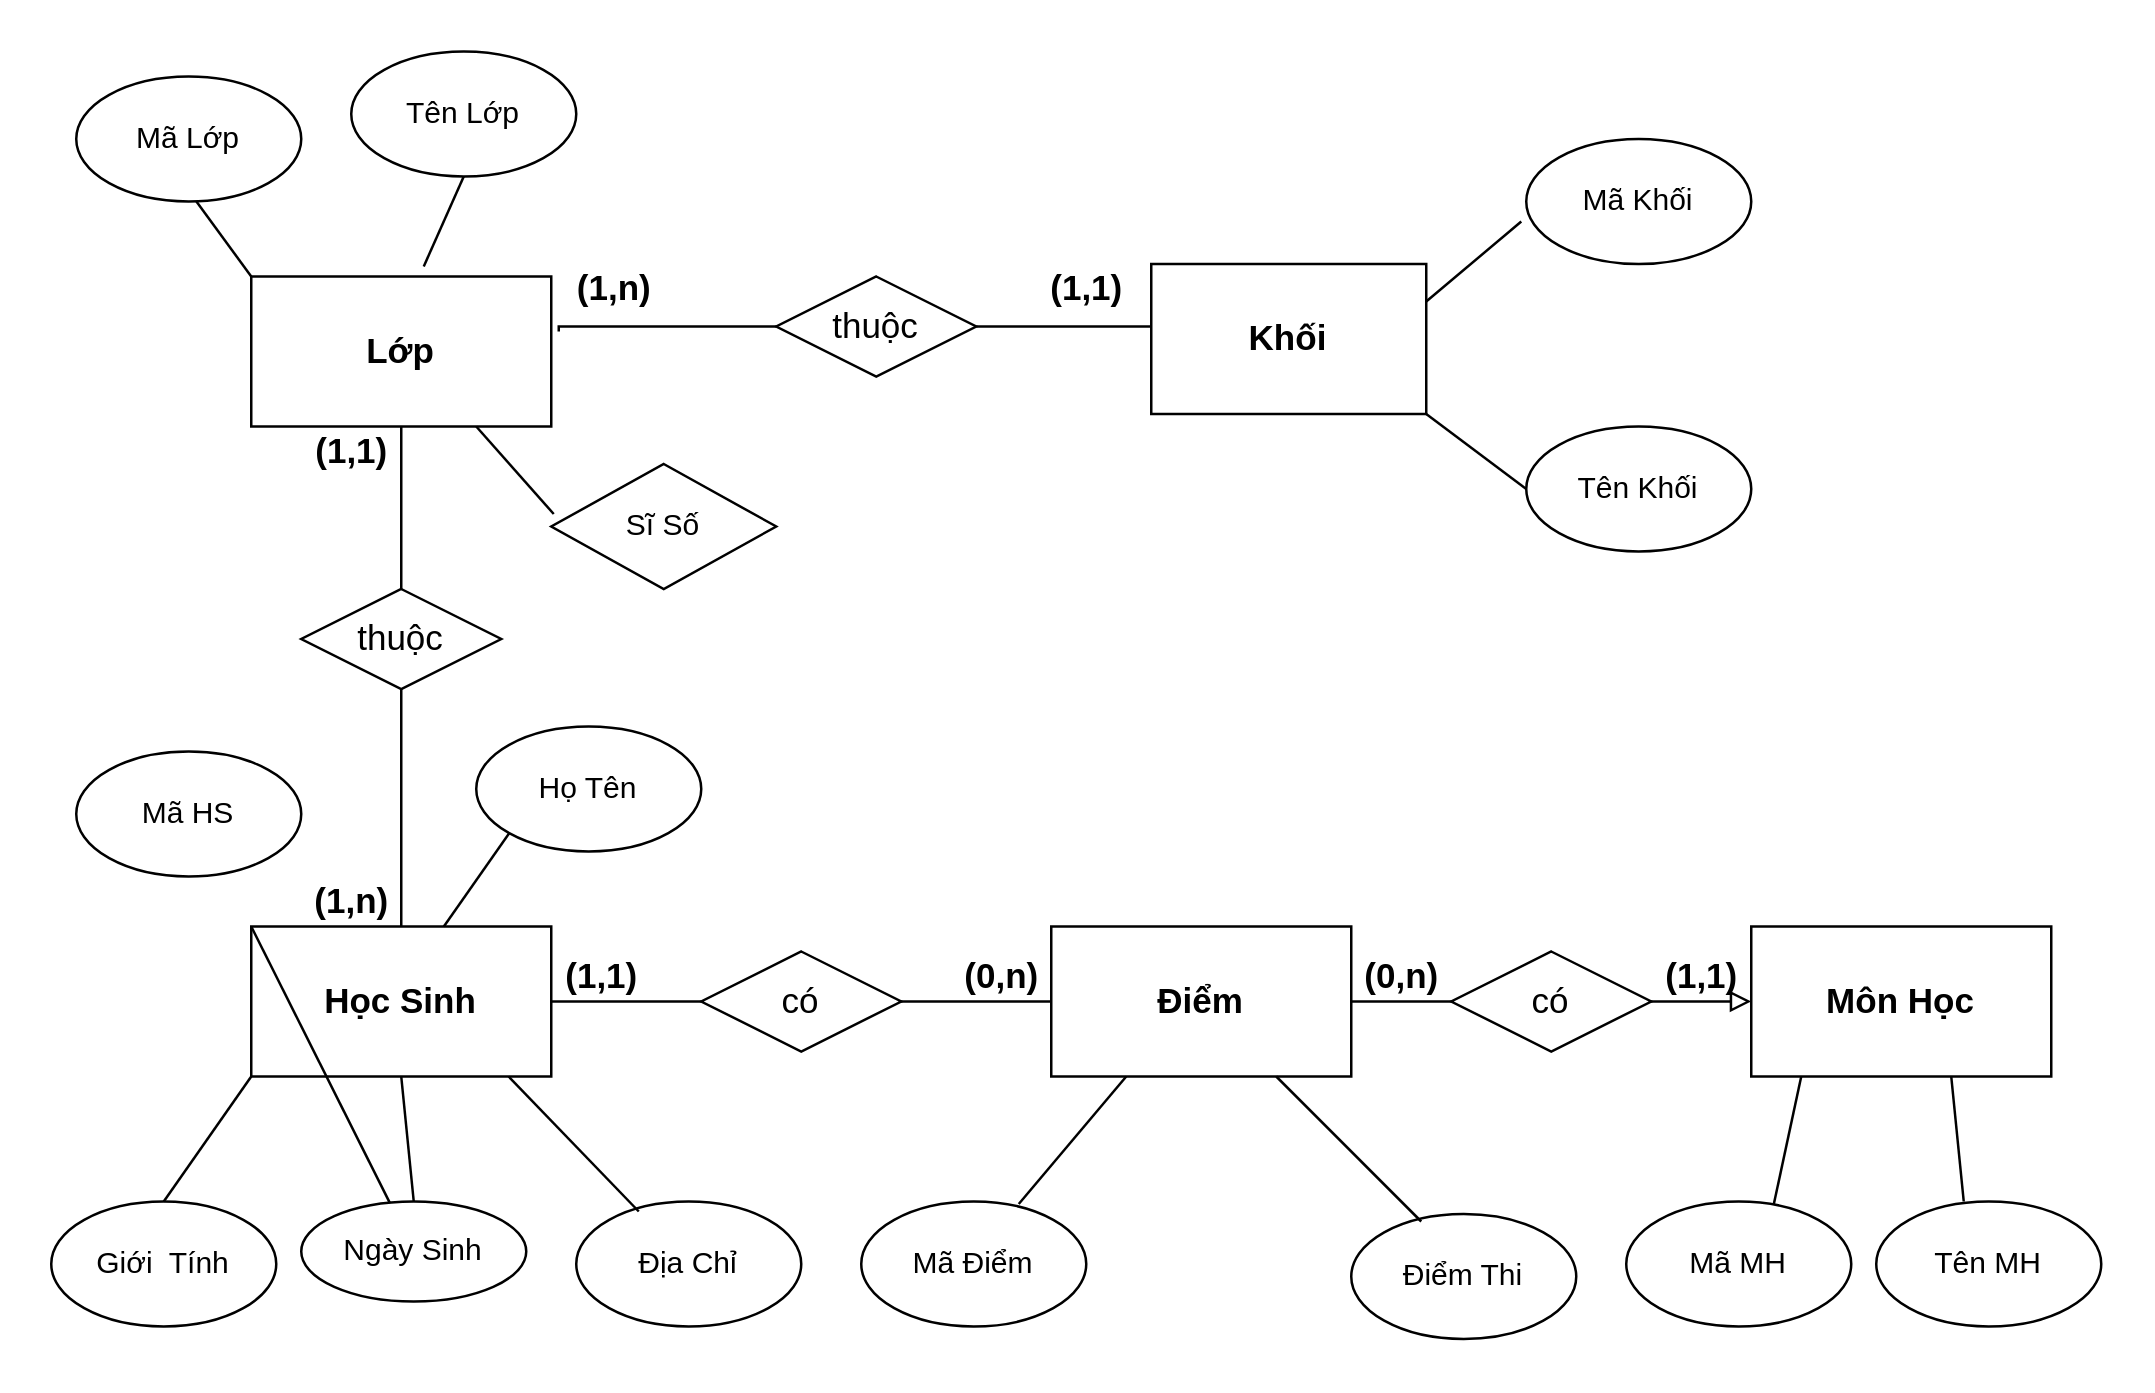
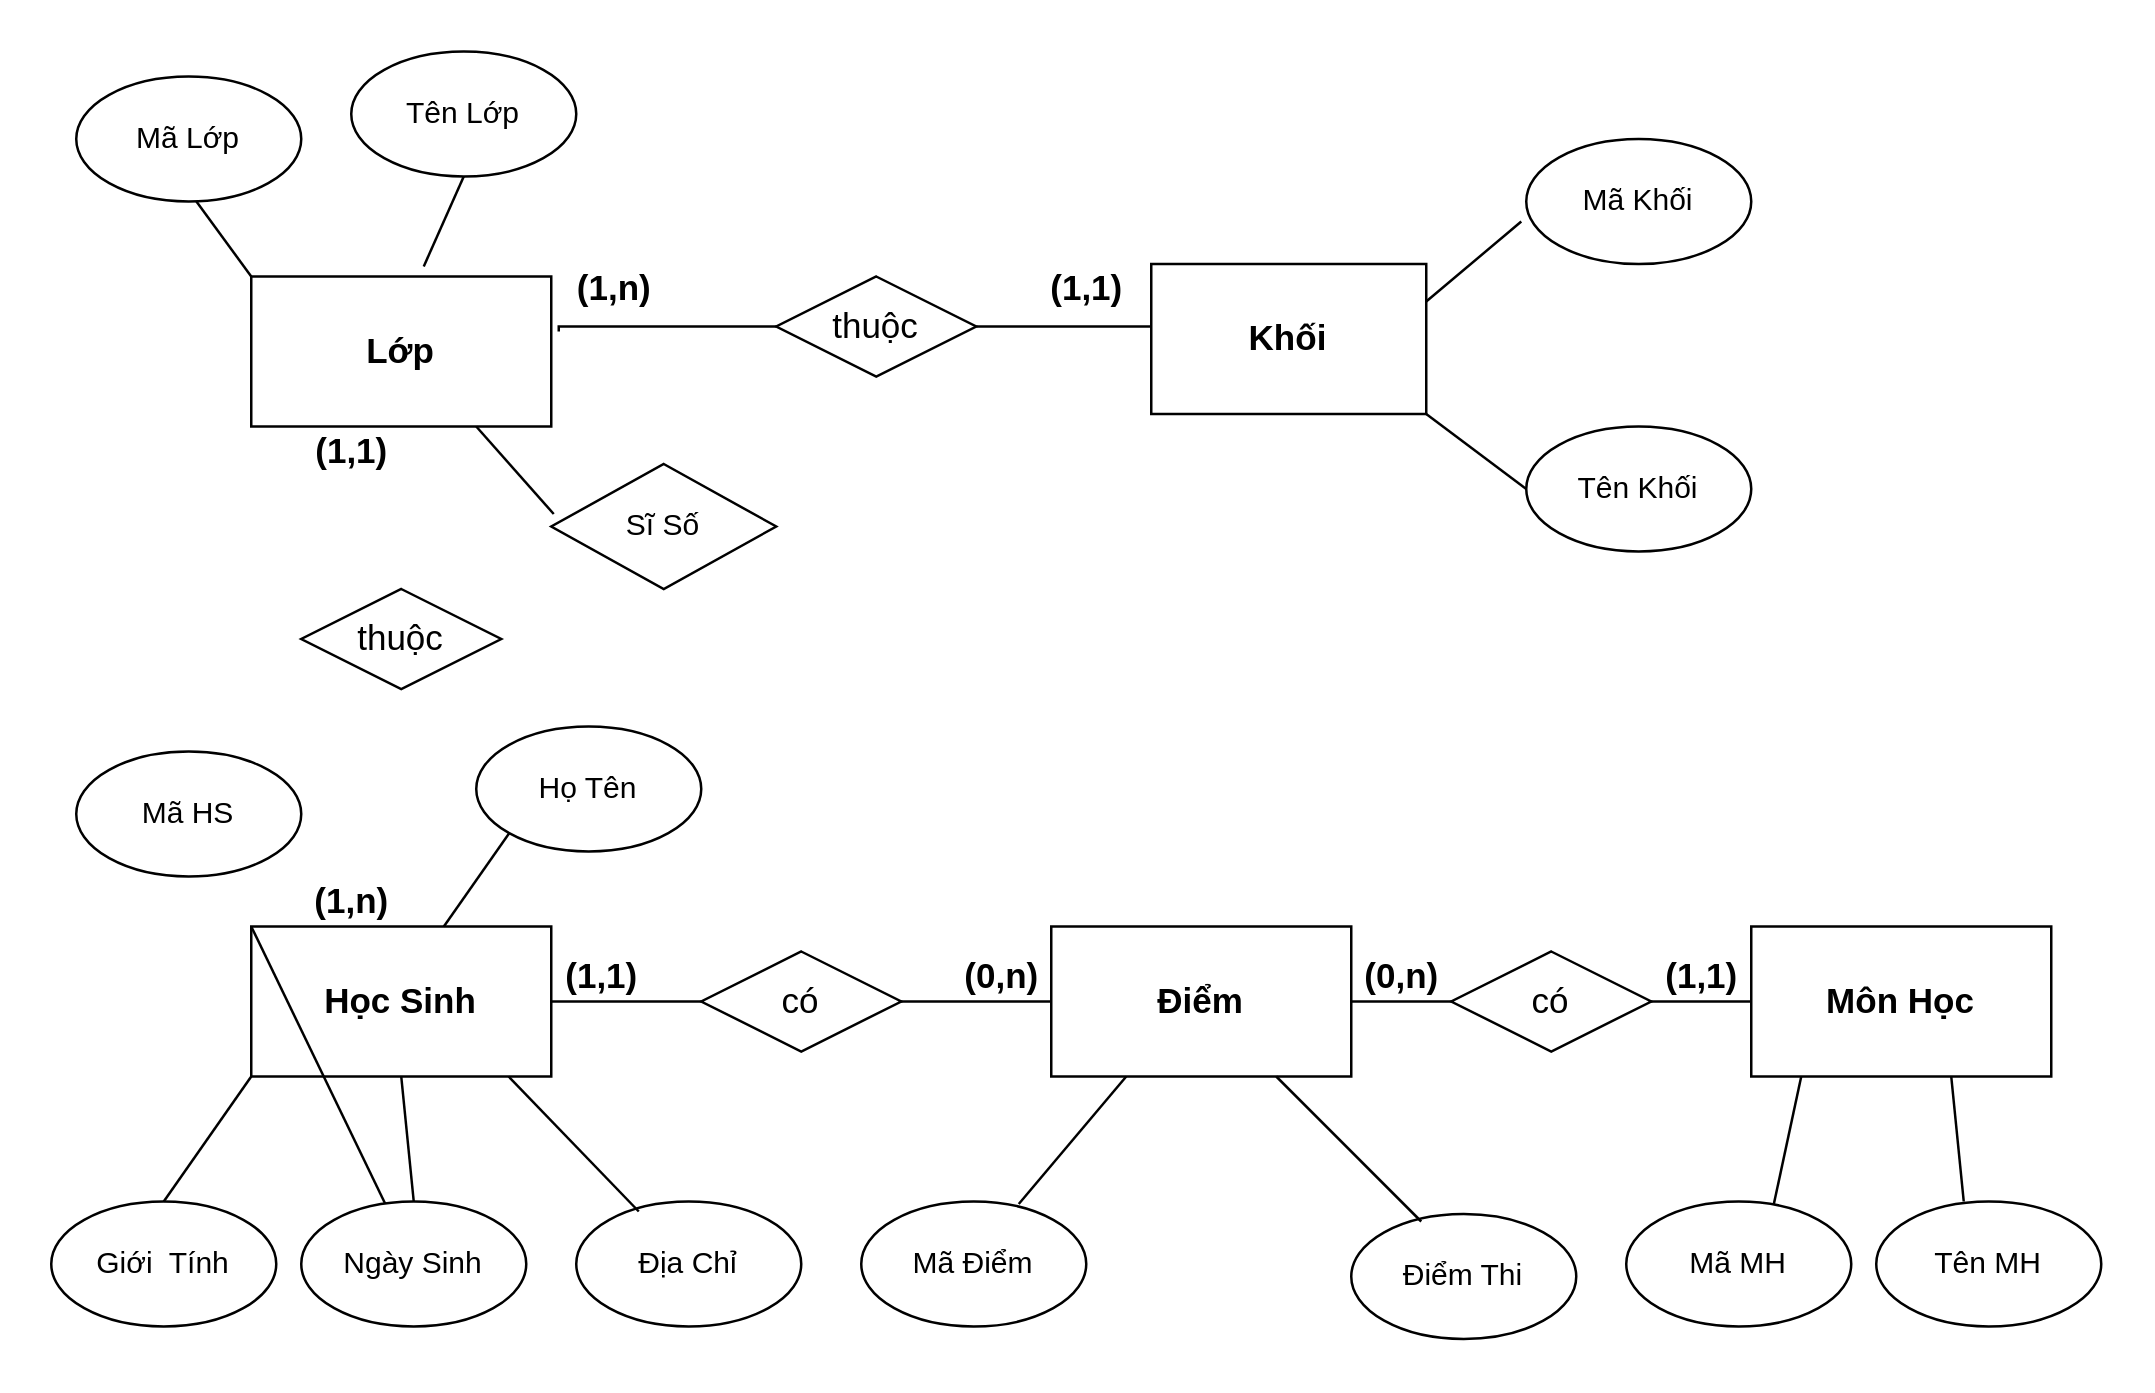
edge "Lớp" -- "Học Sinh": removed
edge "Điểm" -> "Môn Học": arrowhead block -> none
node "Ngày Sinh": size 225x100 -> 225x125
